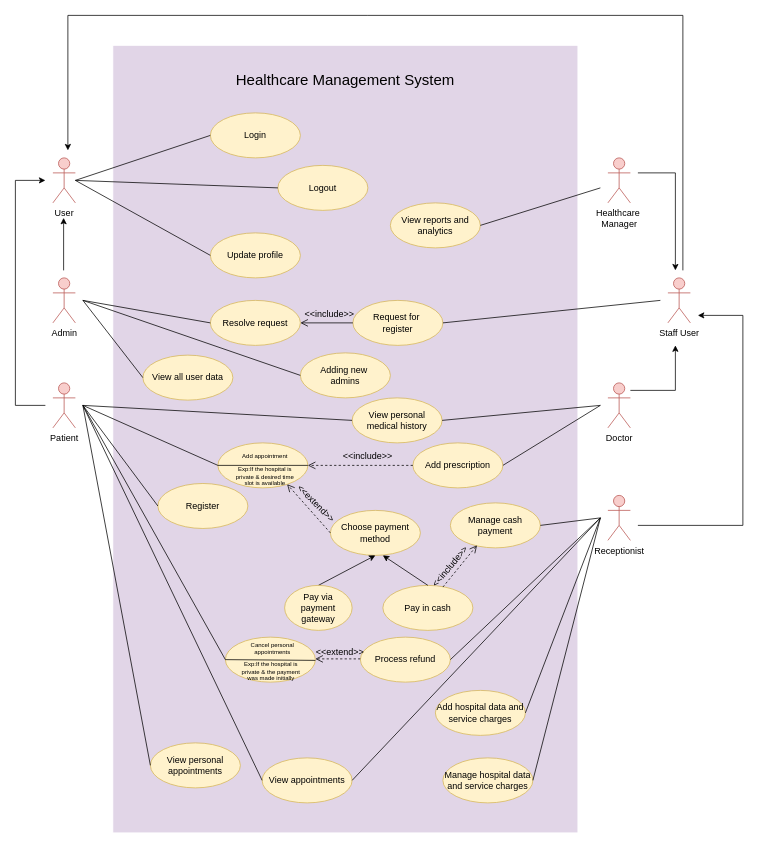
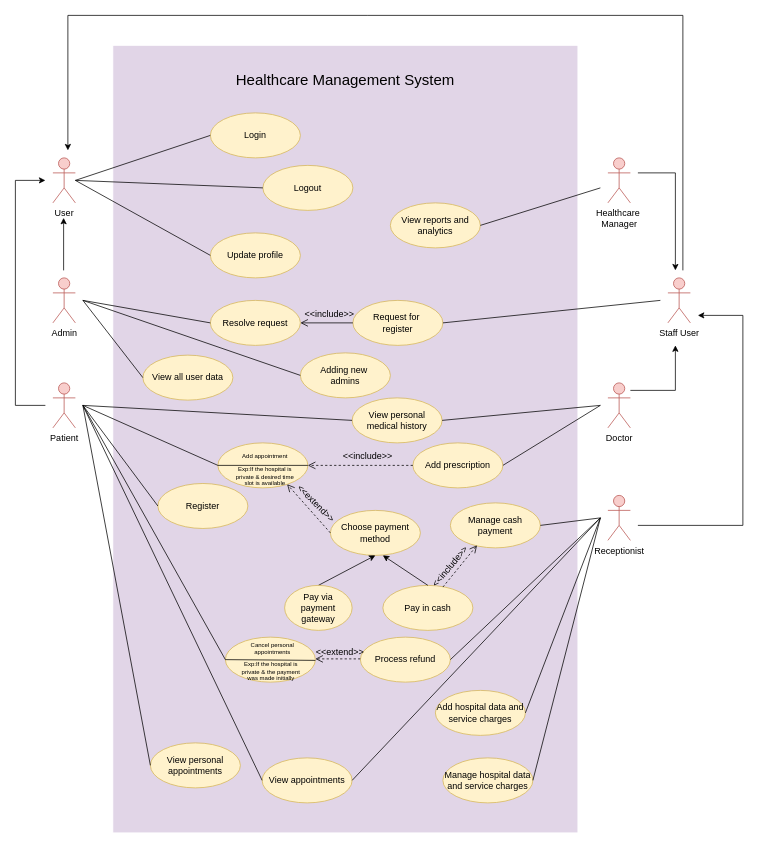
node "Logout": moved (323, 188) -> (308, 188)
